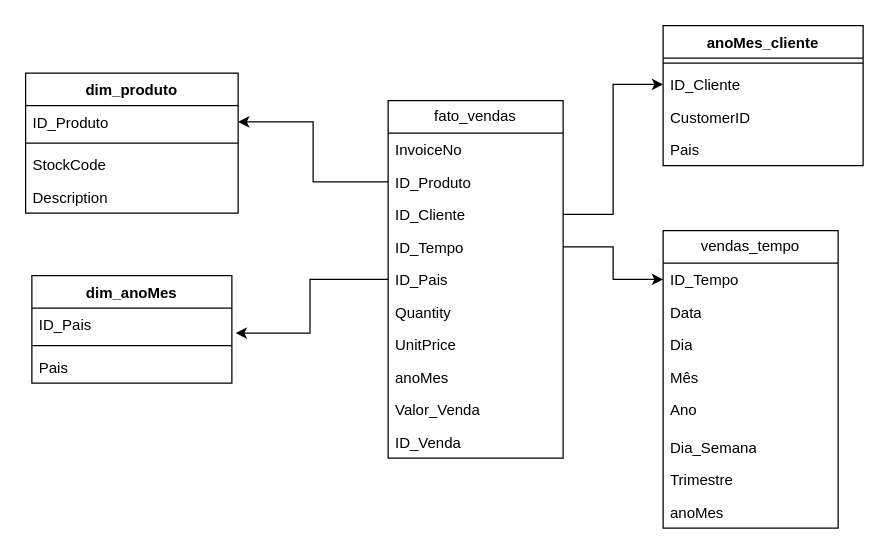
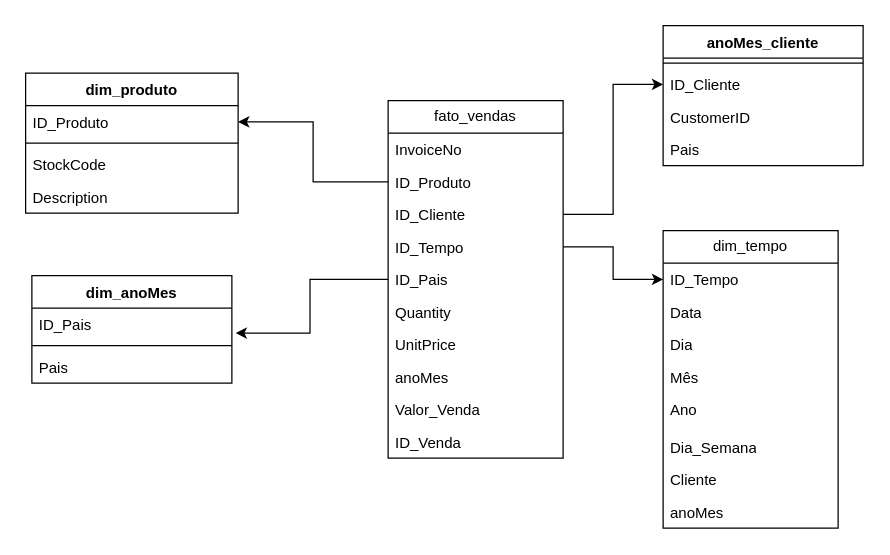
node "vendas_tempo": label "vendas_tempo" -> "dim_tempo"
node "Trimestre": label "Trimestre" -> "Cliente"
